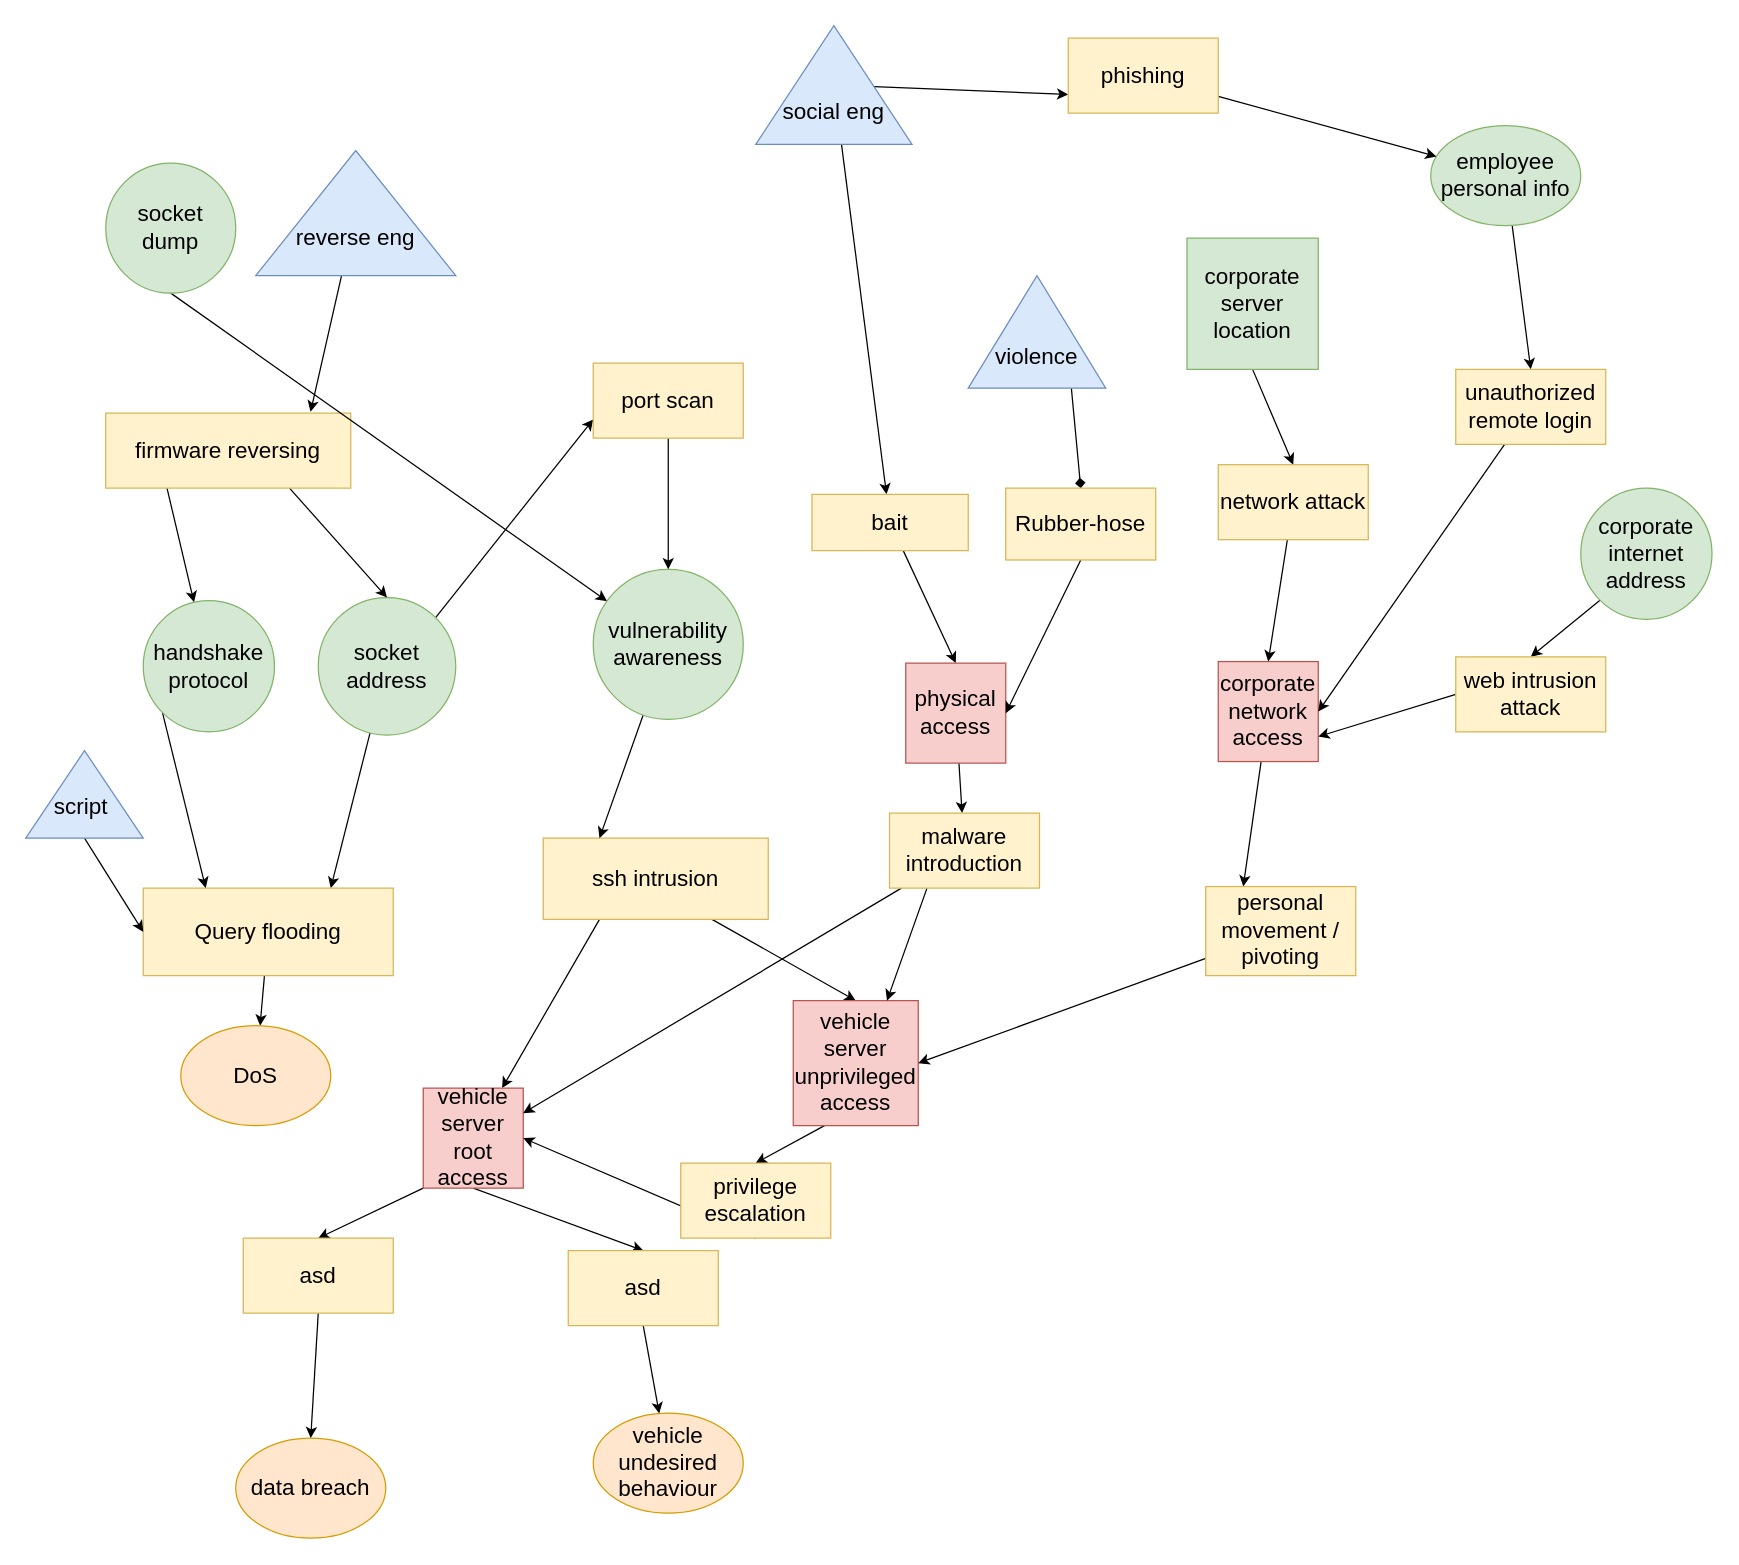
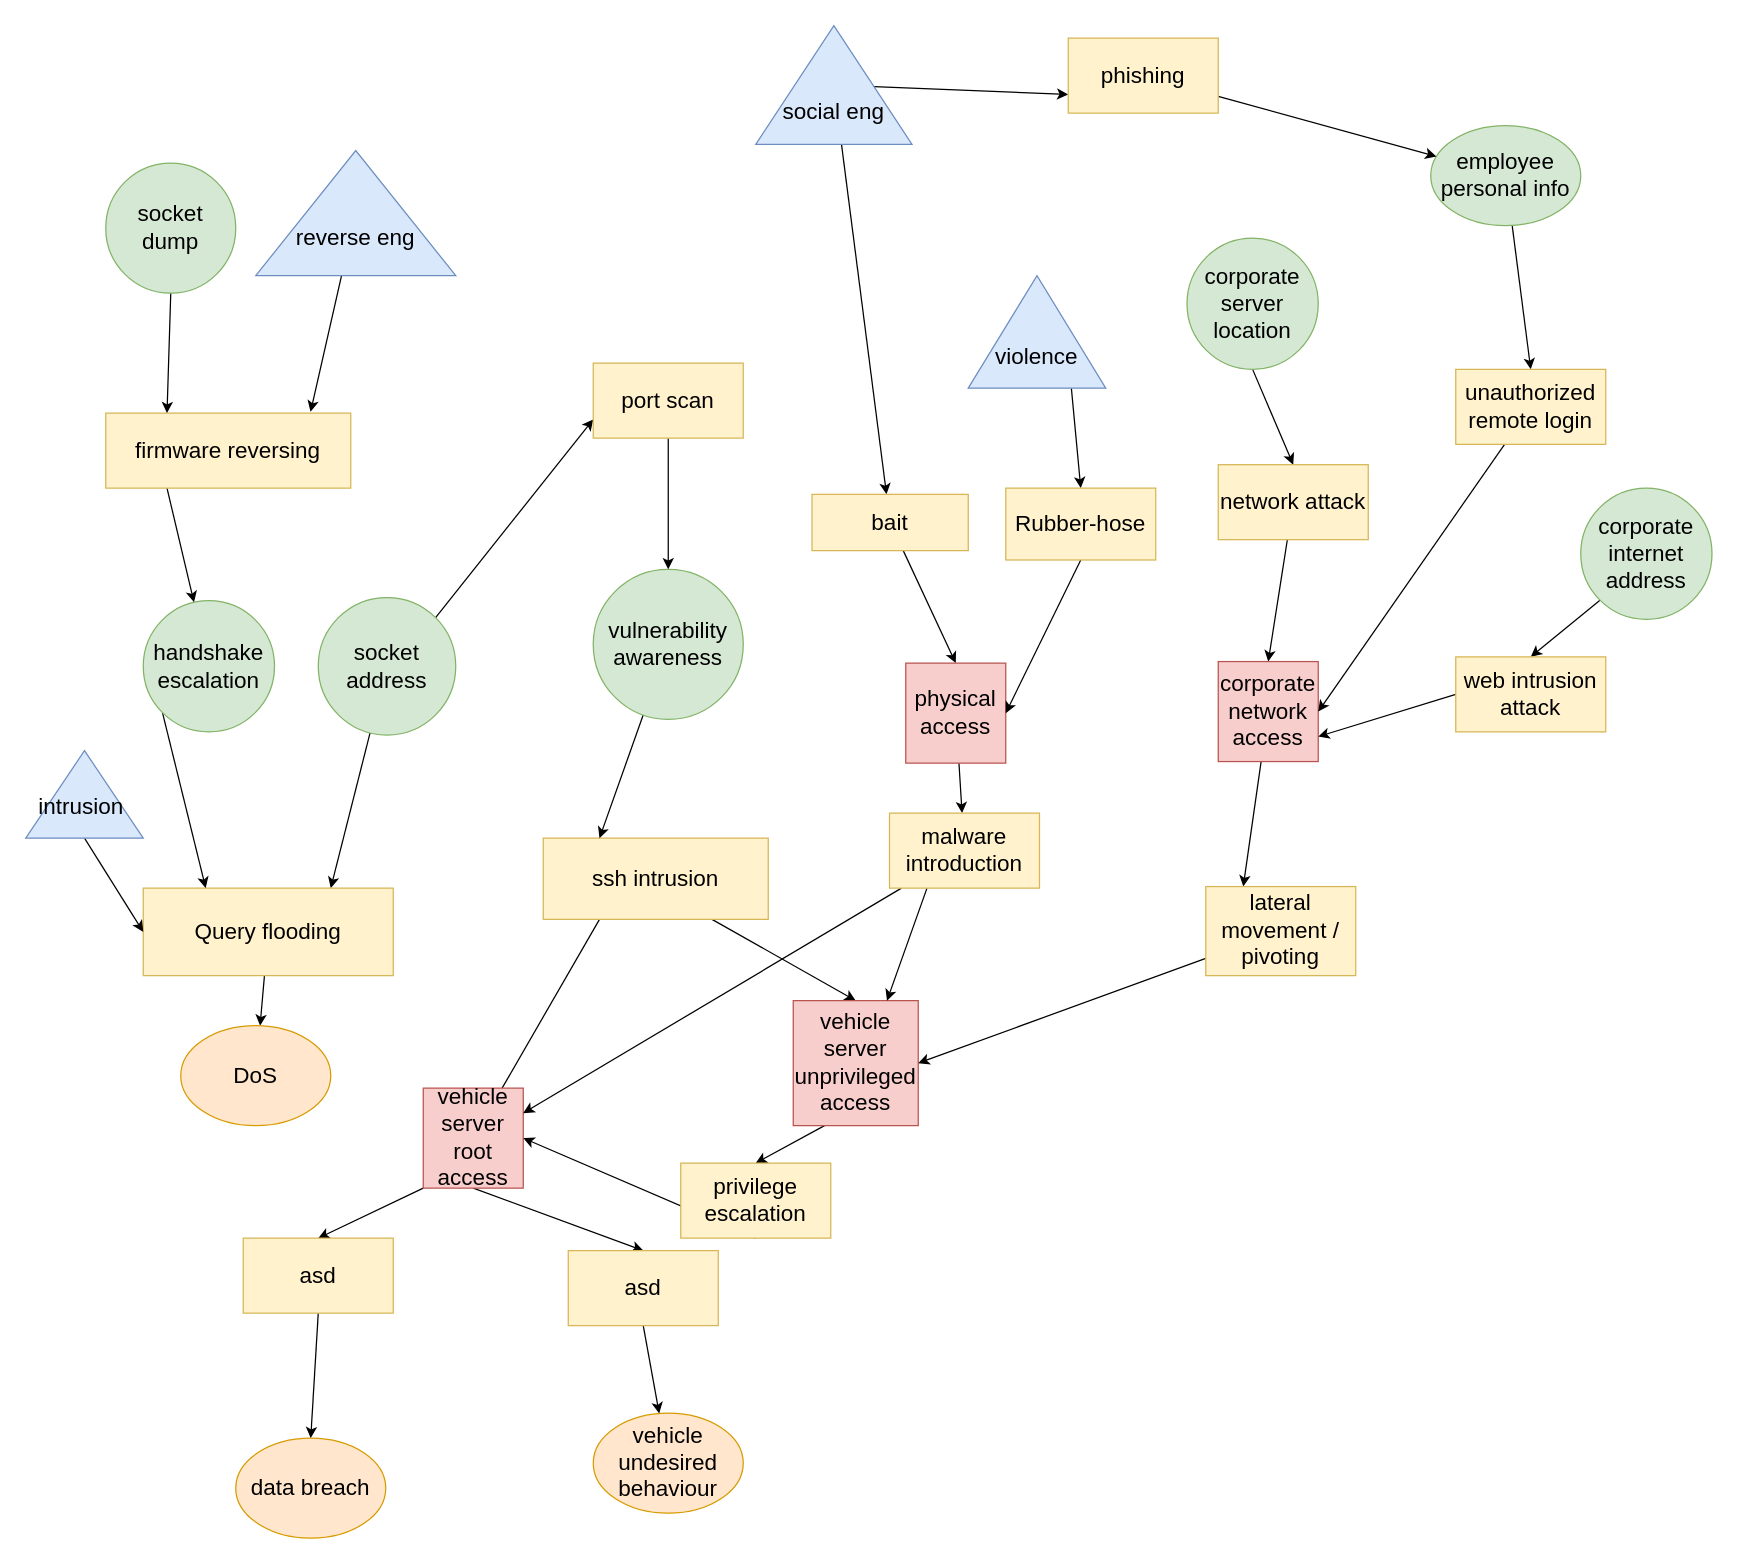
node "corporate server location": shape rectangle -> ellipse
edge "socket dump" -> "vulnerability awareness": now "socket dump" -> "firmware reversing"
edge "violence" -> "Rubber-hose": arrowhead diamond -> classic
edge "firmware reversing" -> "socket address": removed
node "handshake protocol": label "handshake protocol" -> "handshake escalation"
node "script": label "script" -> "intrusion"
node "personal movement / pivoting": label "personal movement / pivoting" -> "lateral movement / pivoting"
edge "ssh intrusion" -> "vehicle server root access": arrowhead classic -> none
